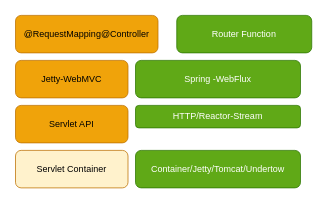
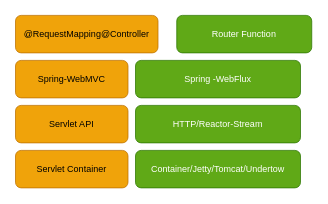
node "Jetty-WebMVC": label "Jetty-WebMVC" -> "Spring-WebMVC"
node "HTTP/Reactor-Stream": size 165x23 -> 165x38
node "Servlet Container": fillcolor #fff2cc -> #f0a30a
